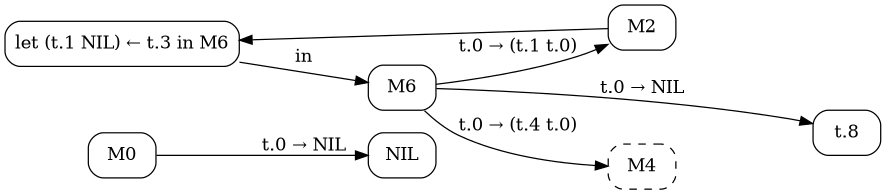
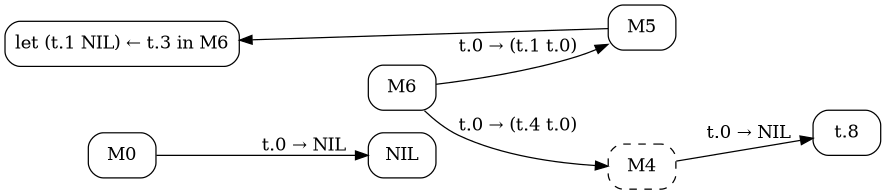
node "M2": label "M2" -> "M5"
edge "let (t.1 NIL) ← t.3 in M6" -> "M6": removed, label "in"
edge "M6" -> "t.8": now "M4" -> "t.8"
